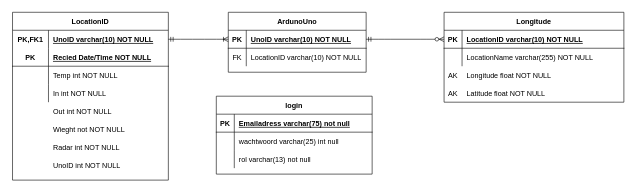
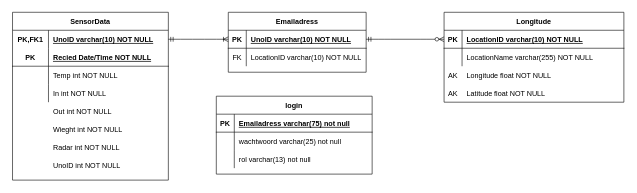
node "LocationID": label "LocationID" -> "SensorData"
node "ArdunoUno": label "ArdunoUno" -> "Emailadress"
node "Wieght not NOT NULL": label "Wieght not NOT NULL" -> "Wieght int NOT NULL"
node "wachtwoord varchar(25) int null": label "wachtwoord varchar(25) int null" -> "wachtwoord varchar(25) not null"
